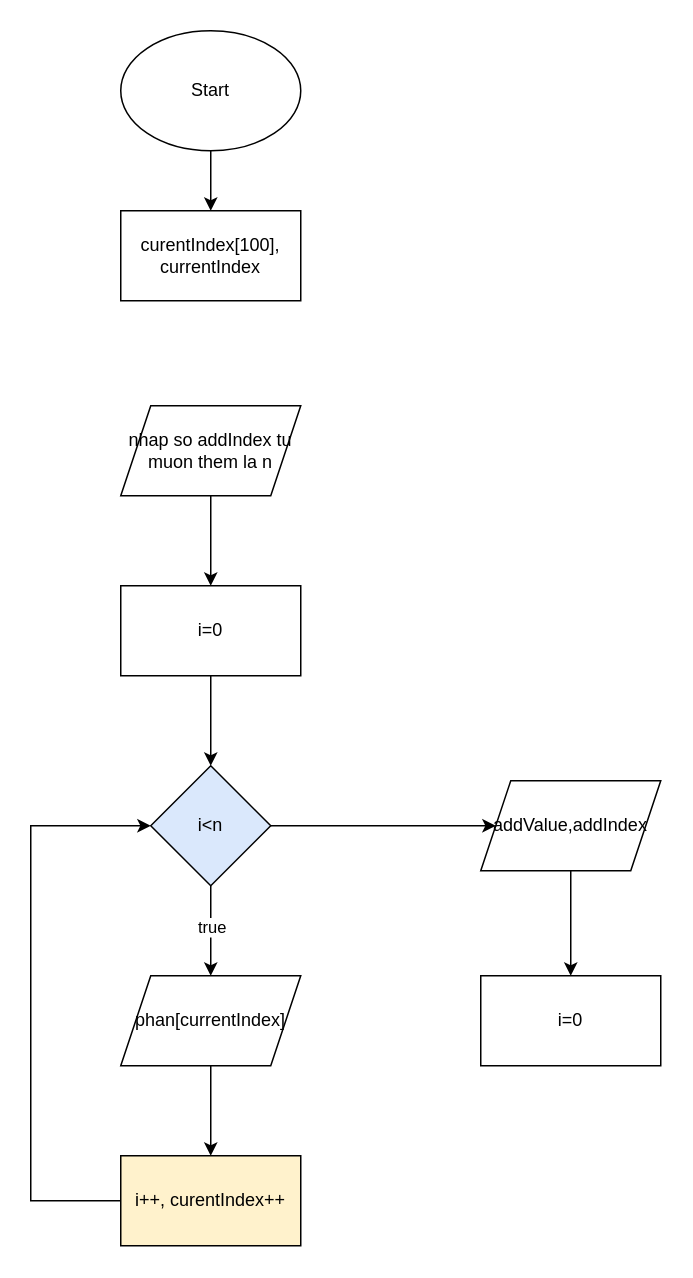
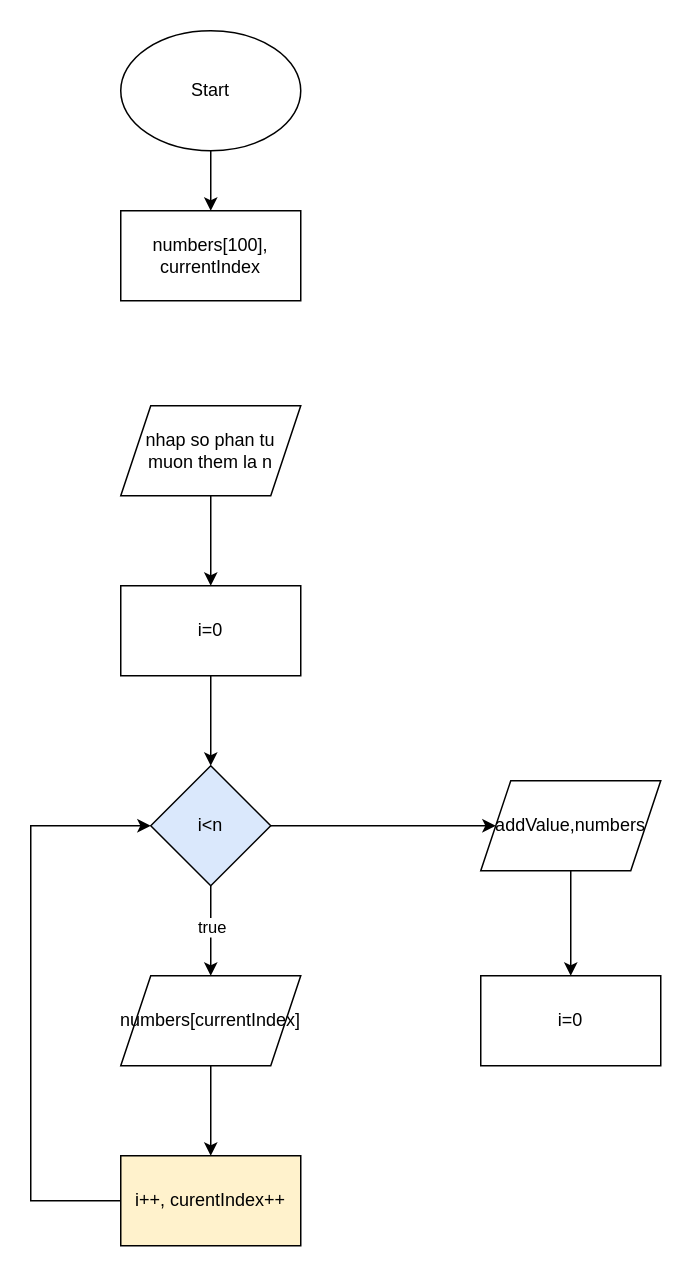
node "curentIndex[100], currentIndex": label "curentIndex[100], currentIndex" -> "numbers[100], currentIndex"
node "nhap so addIndex tu muon them la n": label "nhap so addIndex tu muon them la n" -> "nhap so phan tu muon them la n"
node "addValue,addIndex": label "addValue,addIndex" -> "addValue,numbers"
node "phan[currentIndex]": label "phan[currentIndex]" -> "numbers[currentIndex]"
